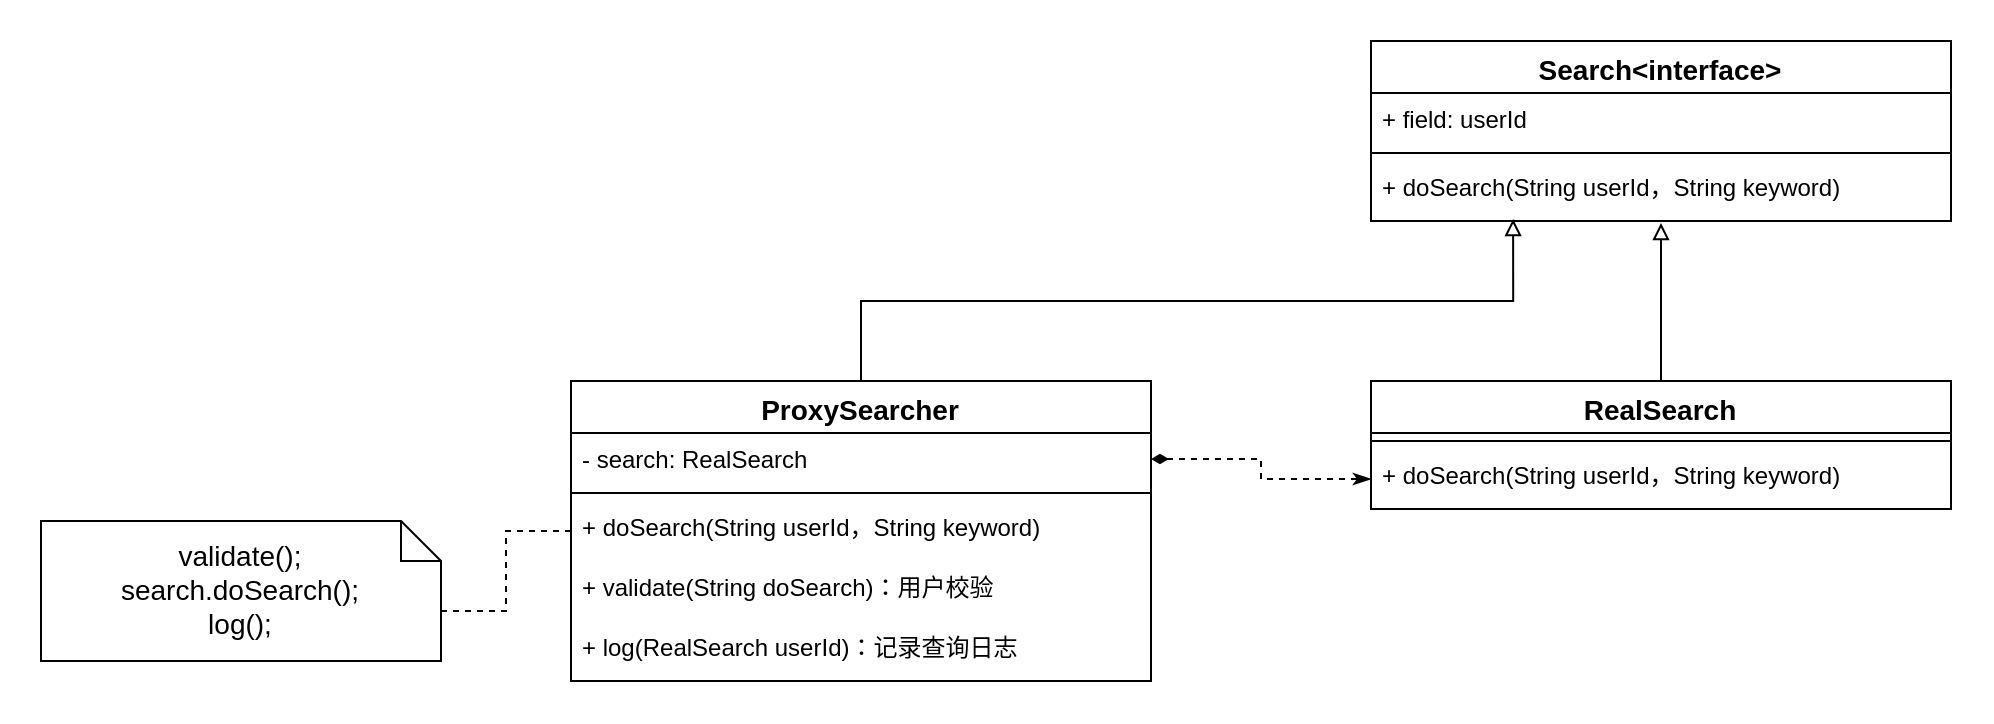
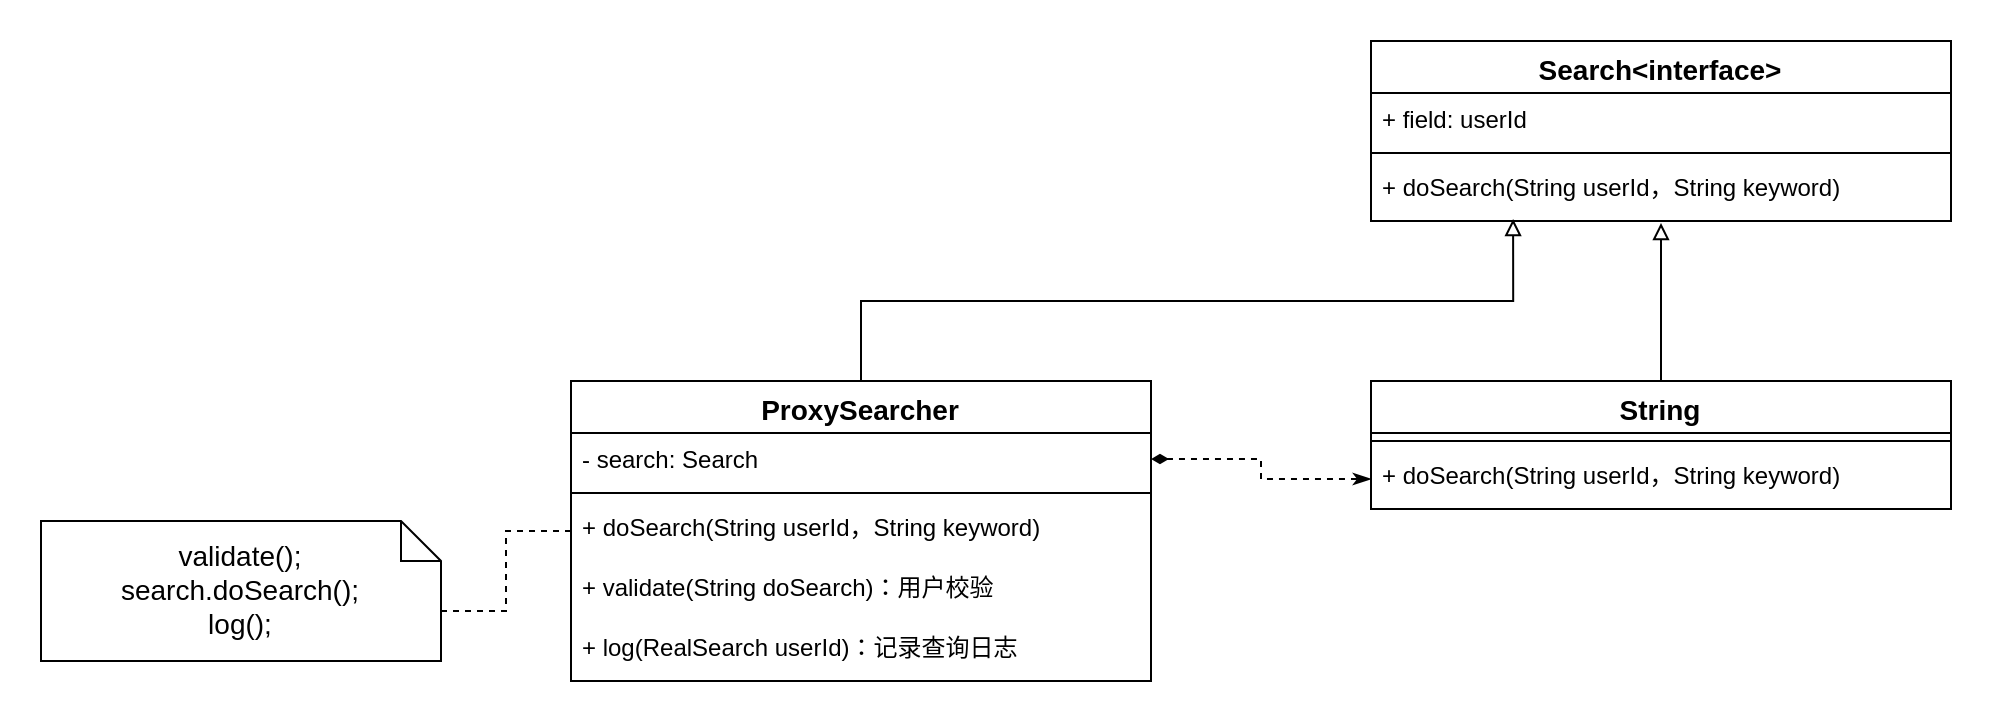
node "RealSearch": label "RealSearch" -> "String"
node "- search: RealSearch": label "- search: RealSearch" -> "- search: Search"
